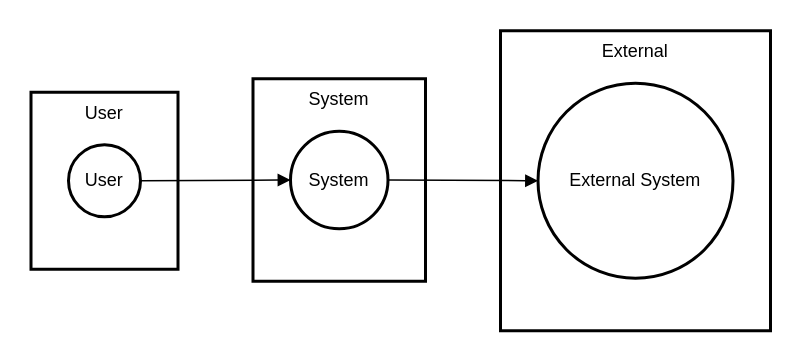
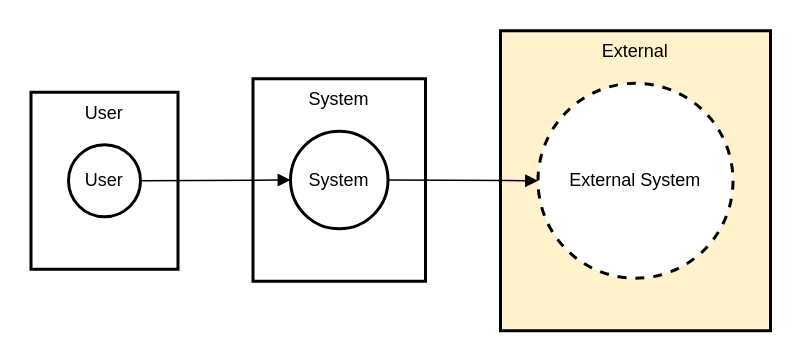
node "External": fillcolor #ffffff -> #fff2cc
node "External System": style solid -> dashed
